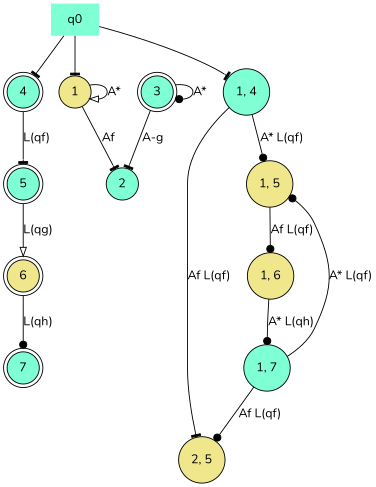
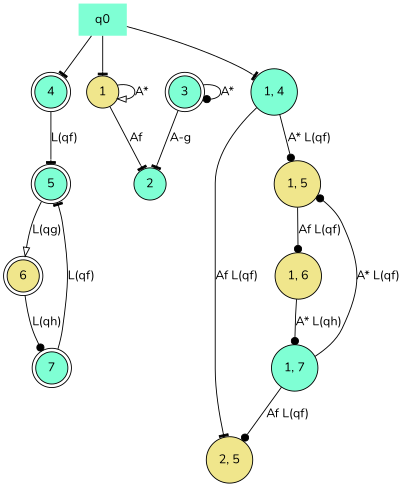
edge "7" -> "5": added, label "L(qf)"
